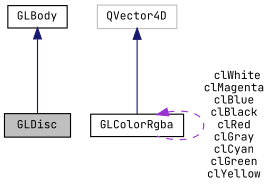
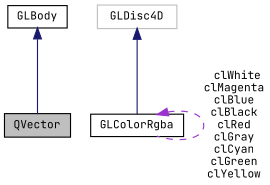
node "QVector4D": label "QVector4D" -> "GLDisc4D"
node "GLDisc": label "GLDisc" -> "QVector"
